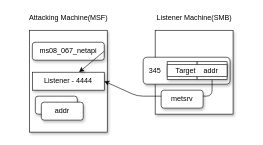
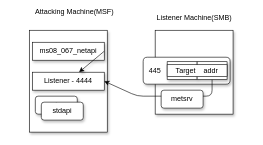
node "Attacking Machine(MSF)": moved (68, 18) -> (74, 12)
node "ms08_067_netapi": shape rounded rectangle -> rectangle
node "345": label "345" -> "445"
node "addr": label "addr" -> "stdapi"
